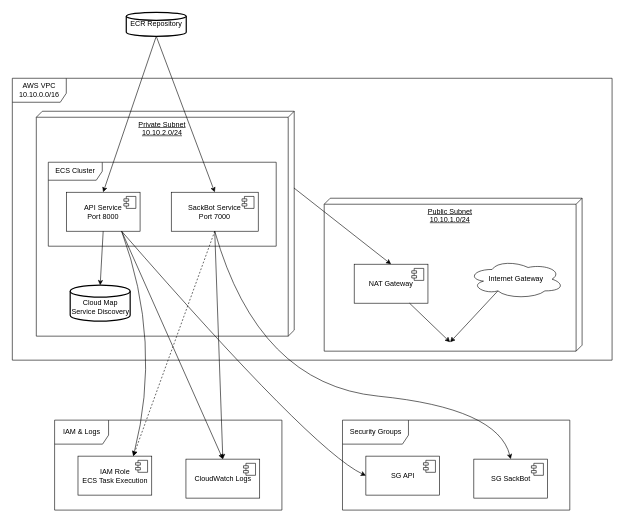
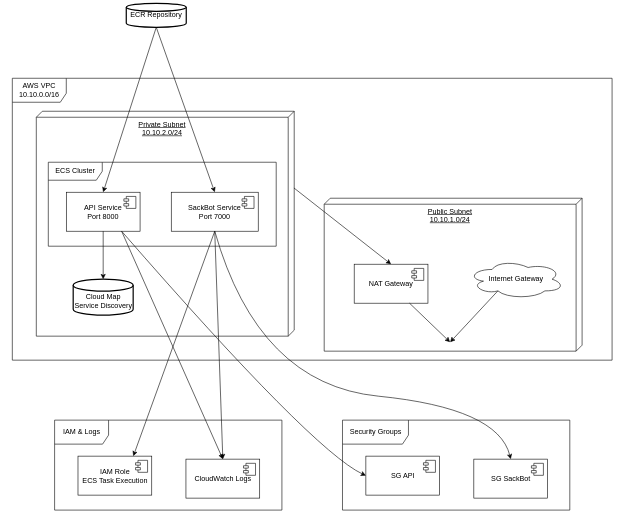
node "ECR Repository": moved (156, 24) -> (156, 15)
node "Cloud Map Service Discovery": moved (100, 303) -> (103, 297)
edge "API Service Port 8000" -> "IAM Role ECS Task Execution": removed
edge "SackBot Service Port 7000" -> "IAM Role ECS Task Execution": style dashed -> solid
